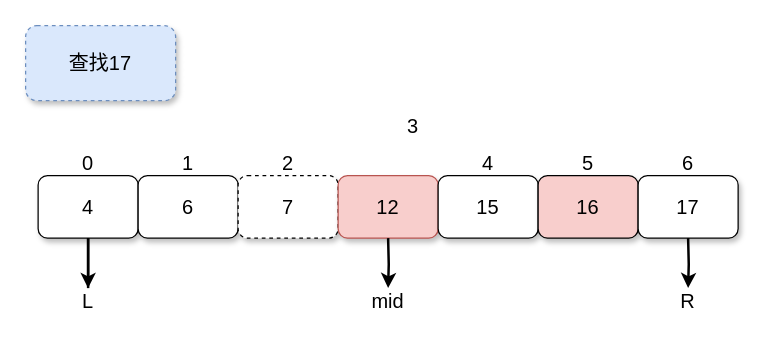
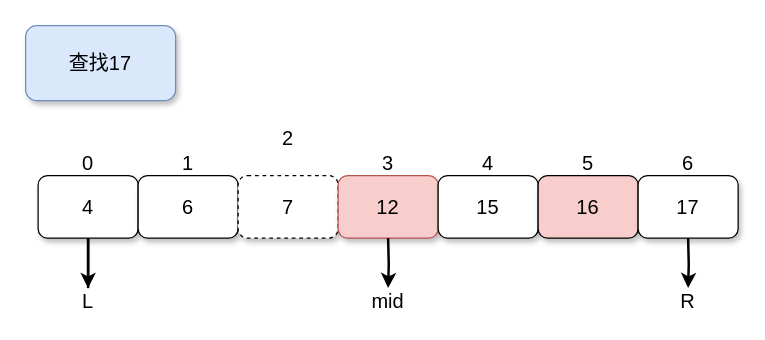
node "查找17": style dashed -> solid
node "3": moved (413, 126) -> (388, 163)
node "2": moved (288, 163) -> (288, 138)
